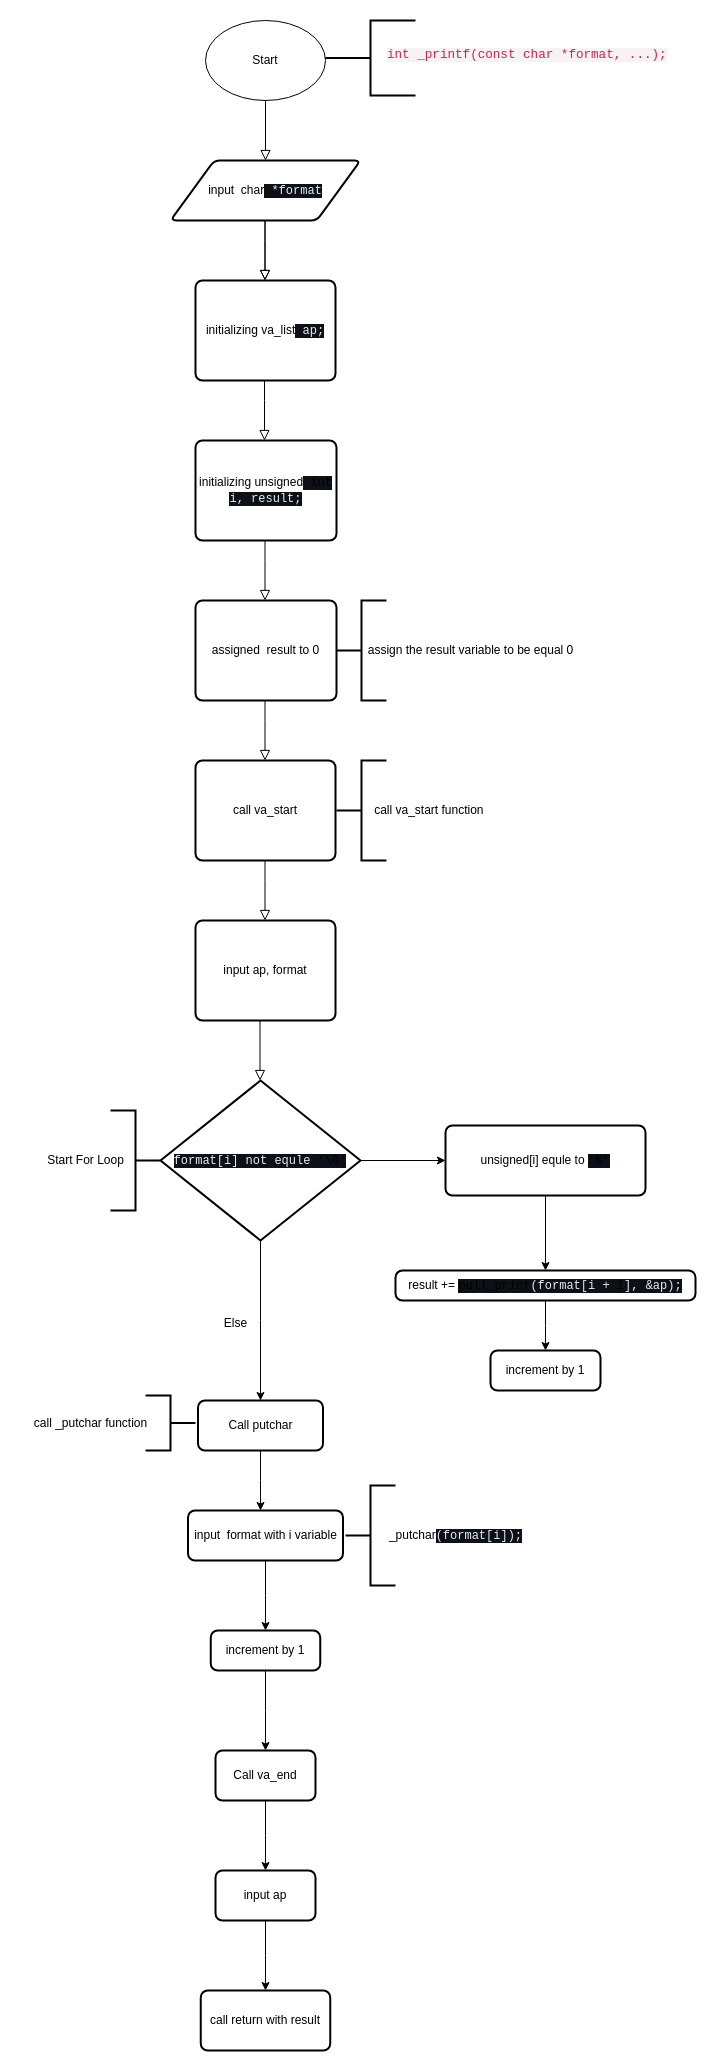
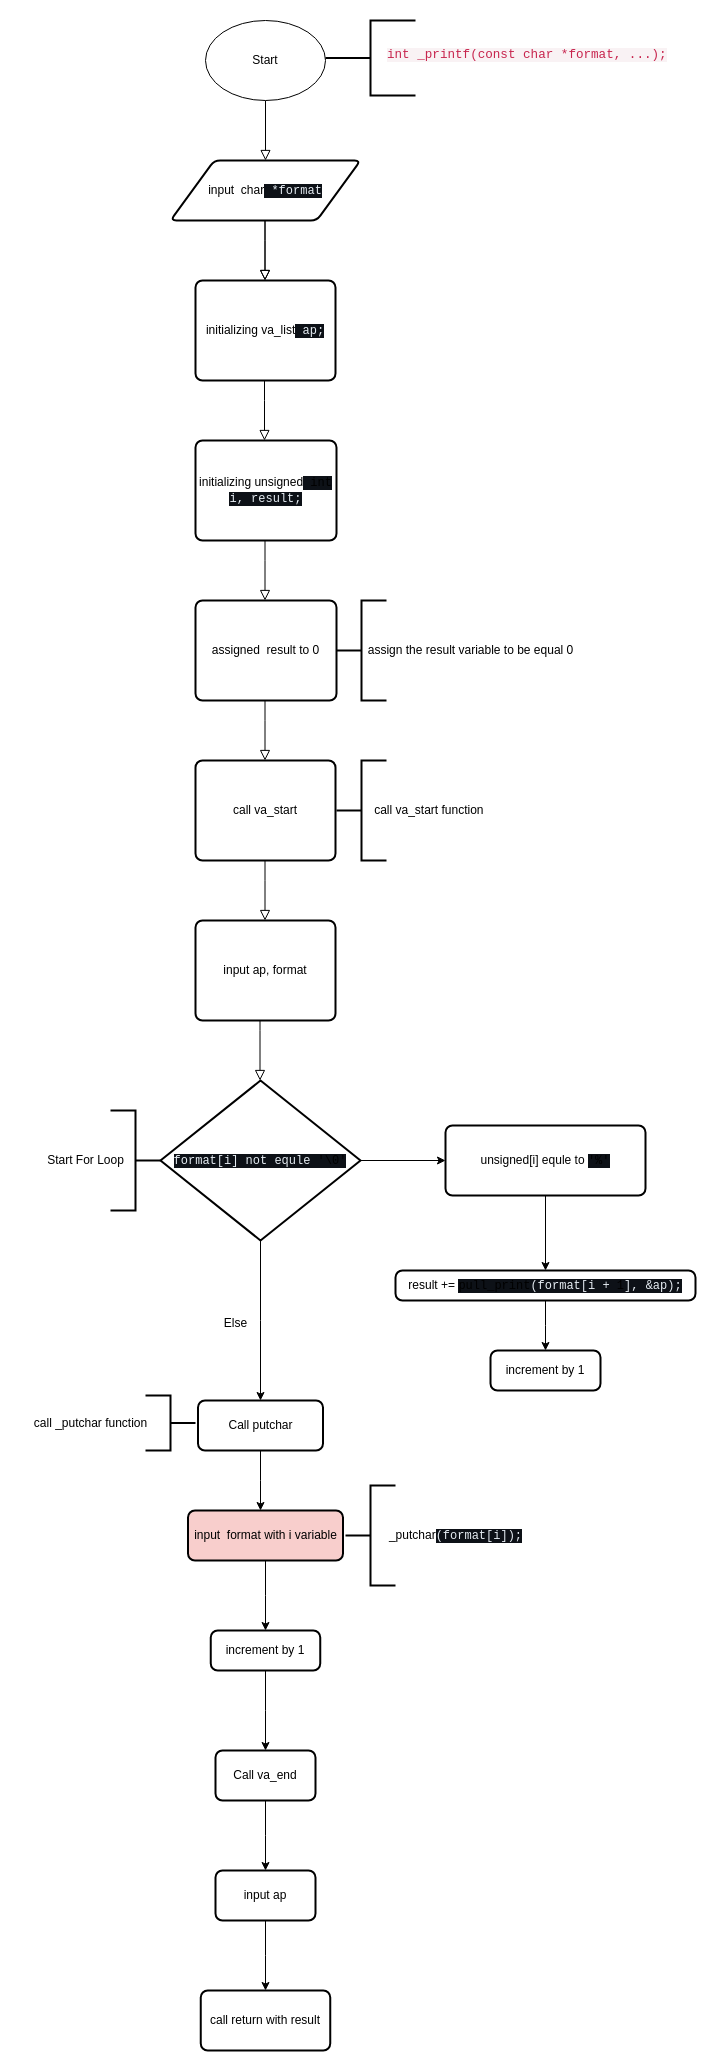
node "input format with i variable": fillcolor #ffffff -> #f8cecc
